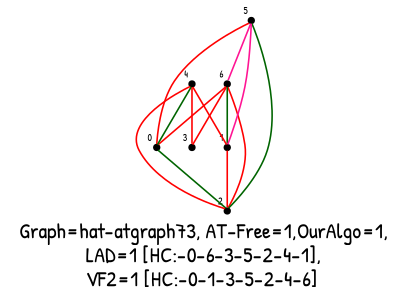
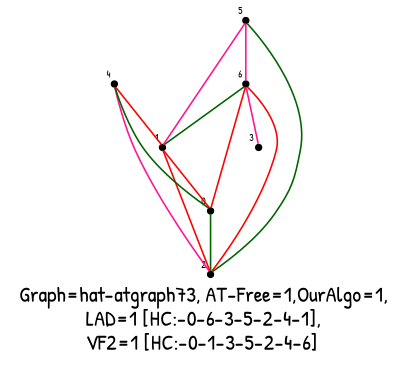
edge "5" -- "0": now "1" -- "0"
edge "4" -- "3": removed
edge "6" -- "3": color red -> deeppink
edge "4" -- "2": color red -> deeppink
